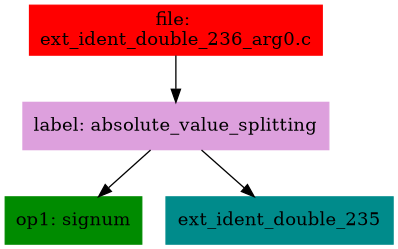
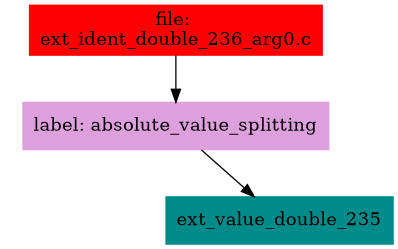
node "op1: signum": removed
node "ext_ident_double_235": label "ext_ident_double_235" -> "ext_value_double_235"
